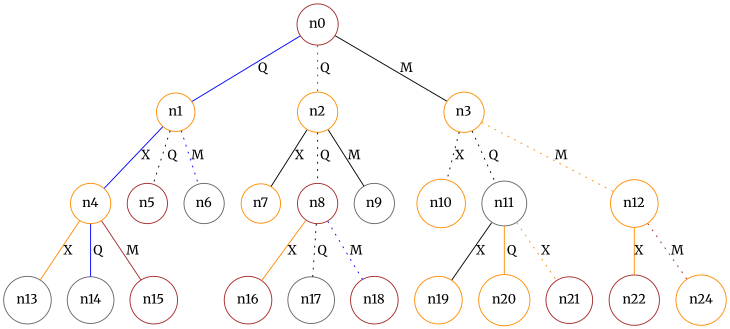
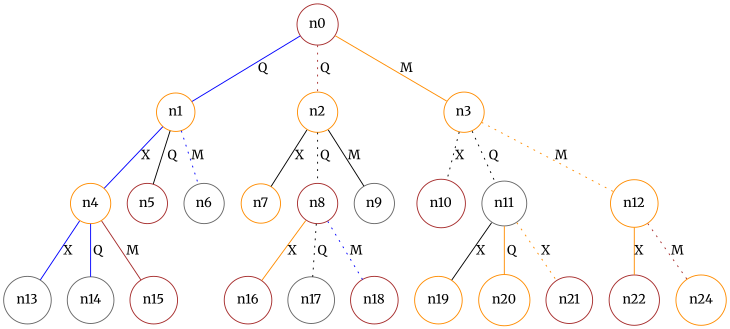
edge "n0" -- "n3": color black -> darkorange
edge "n1" -- "n5": style dotted -> solid
node "n10": color darkorange -> brown
edge "n4" -- "n13": color darkorange -> blue
